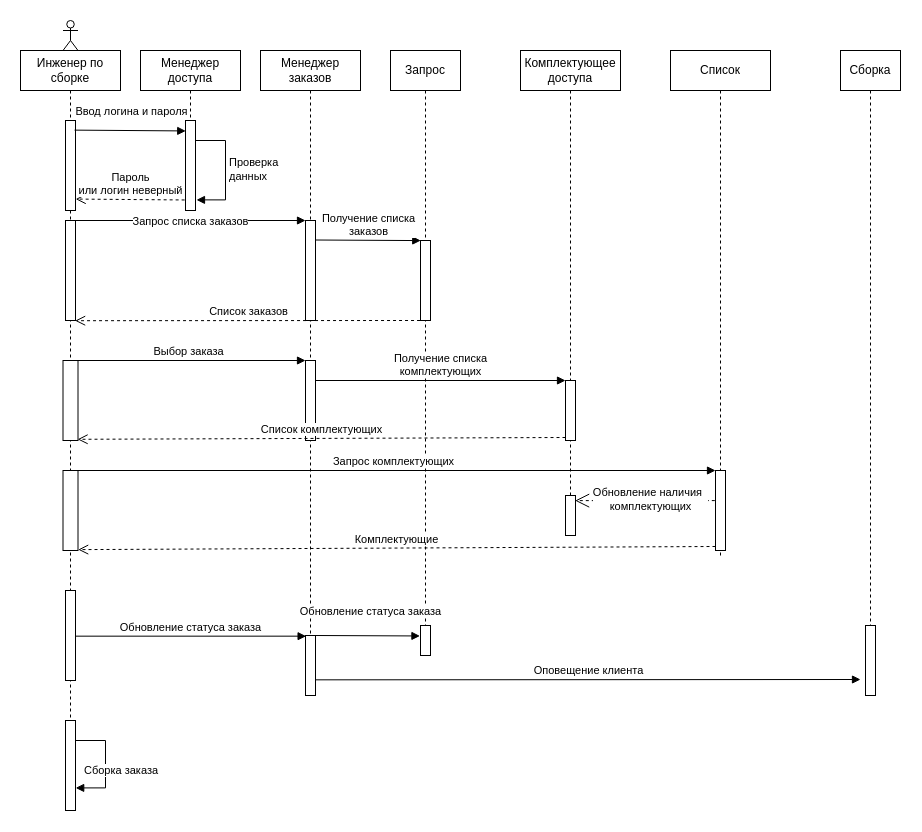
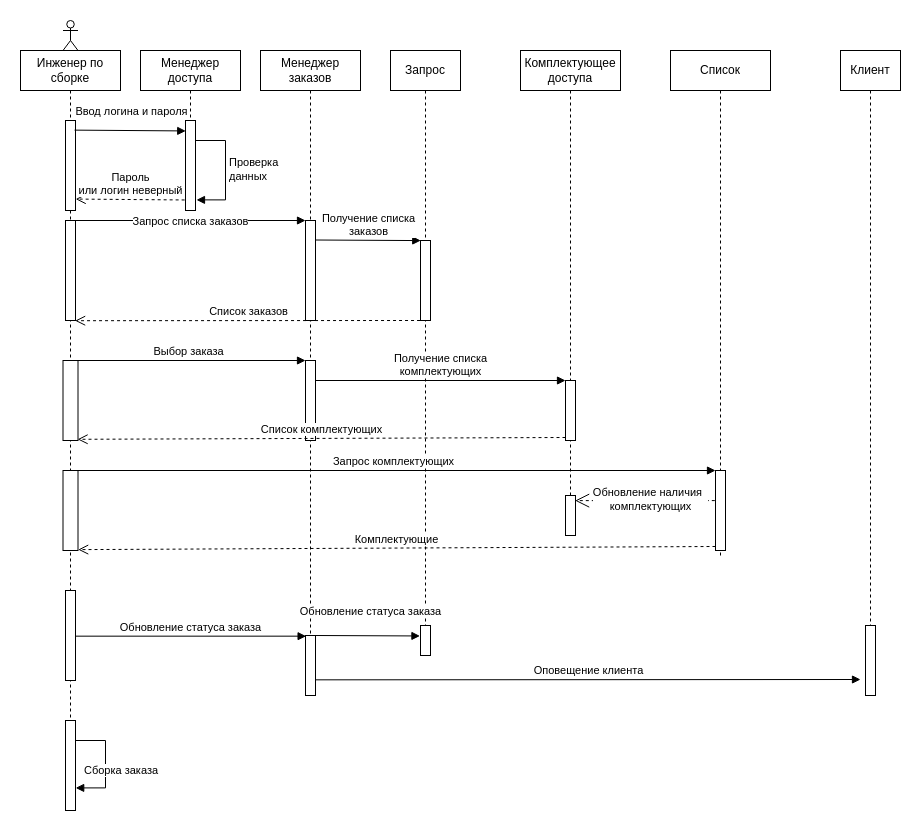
node "Сборка": label "Сборка" -> "Клиент"
